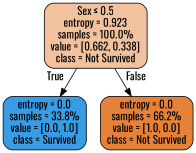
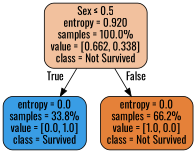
node "Sex ≤ 0.5": text "entropy = 0.923" -> "entropy = 0.920"
